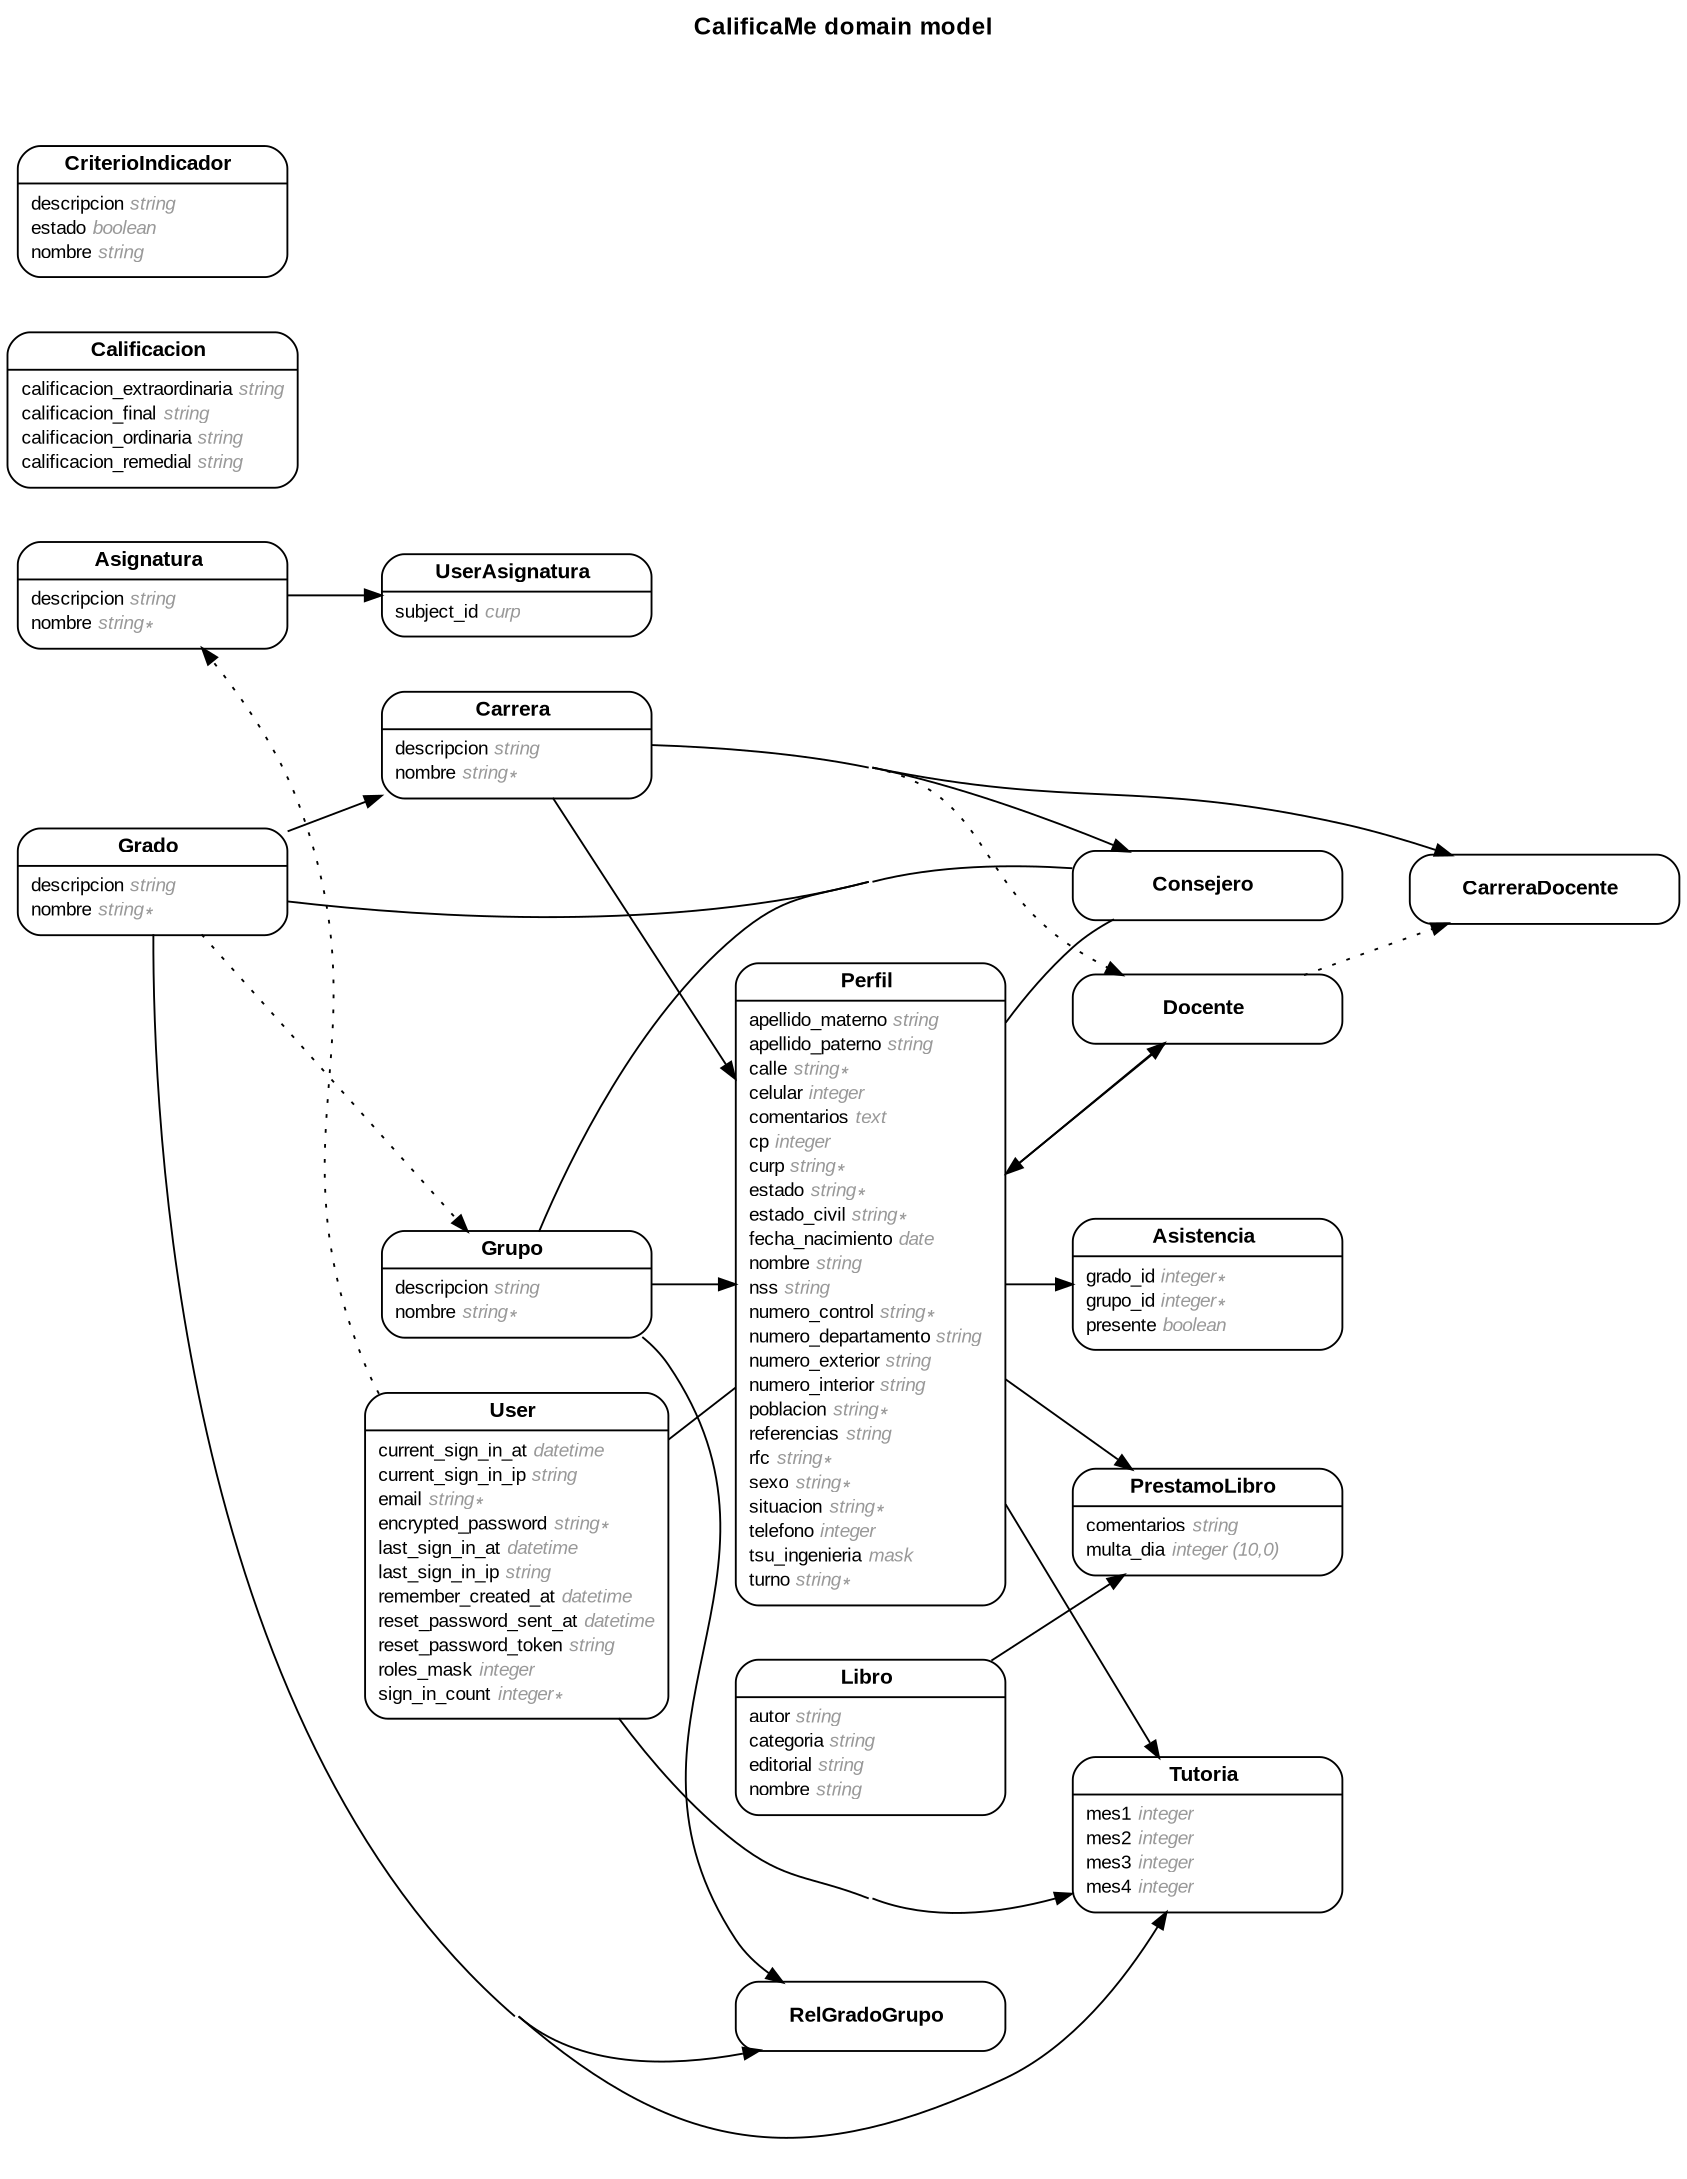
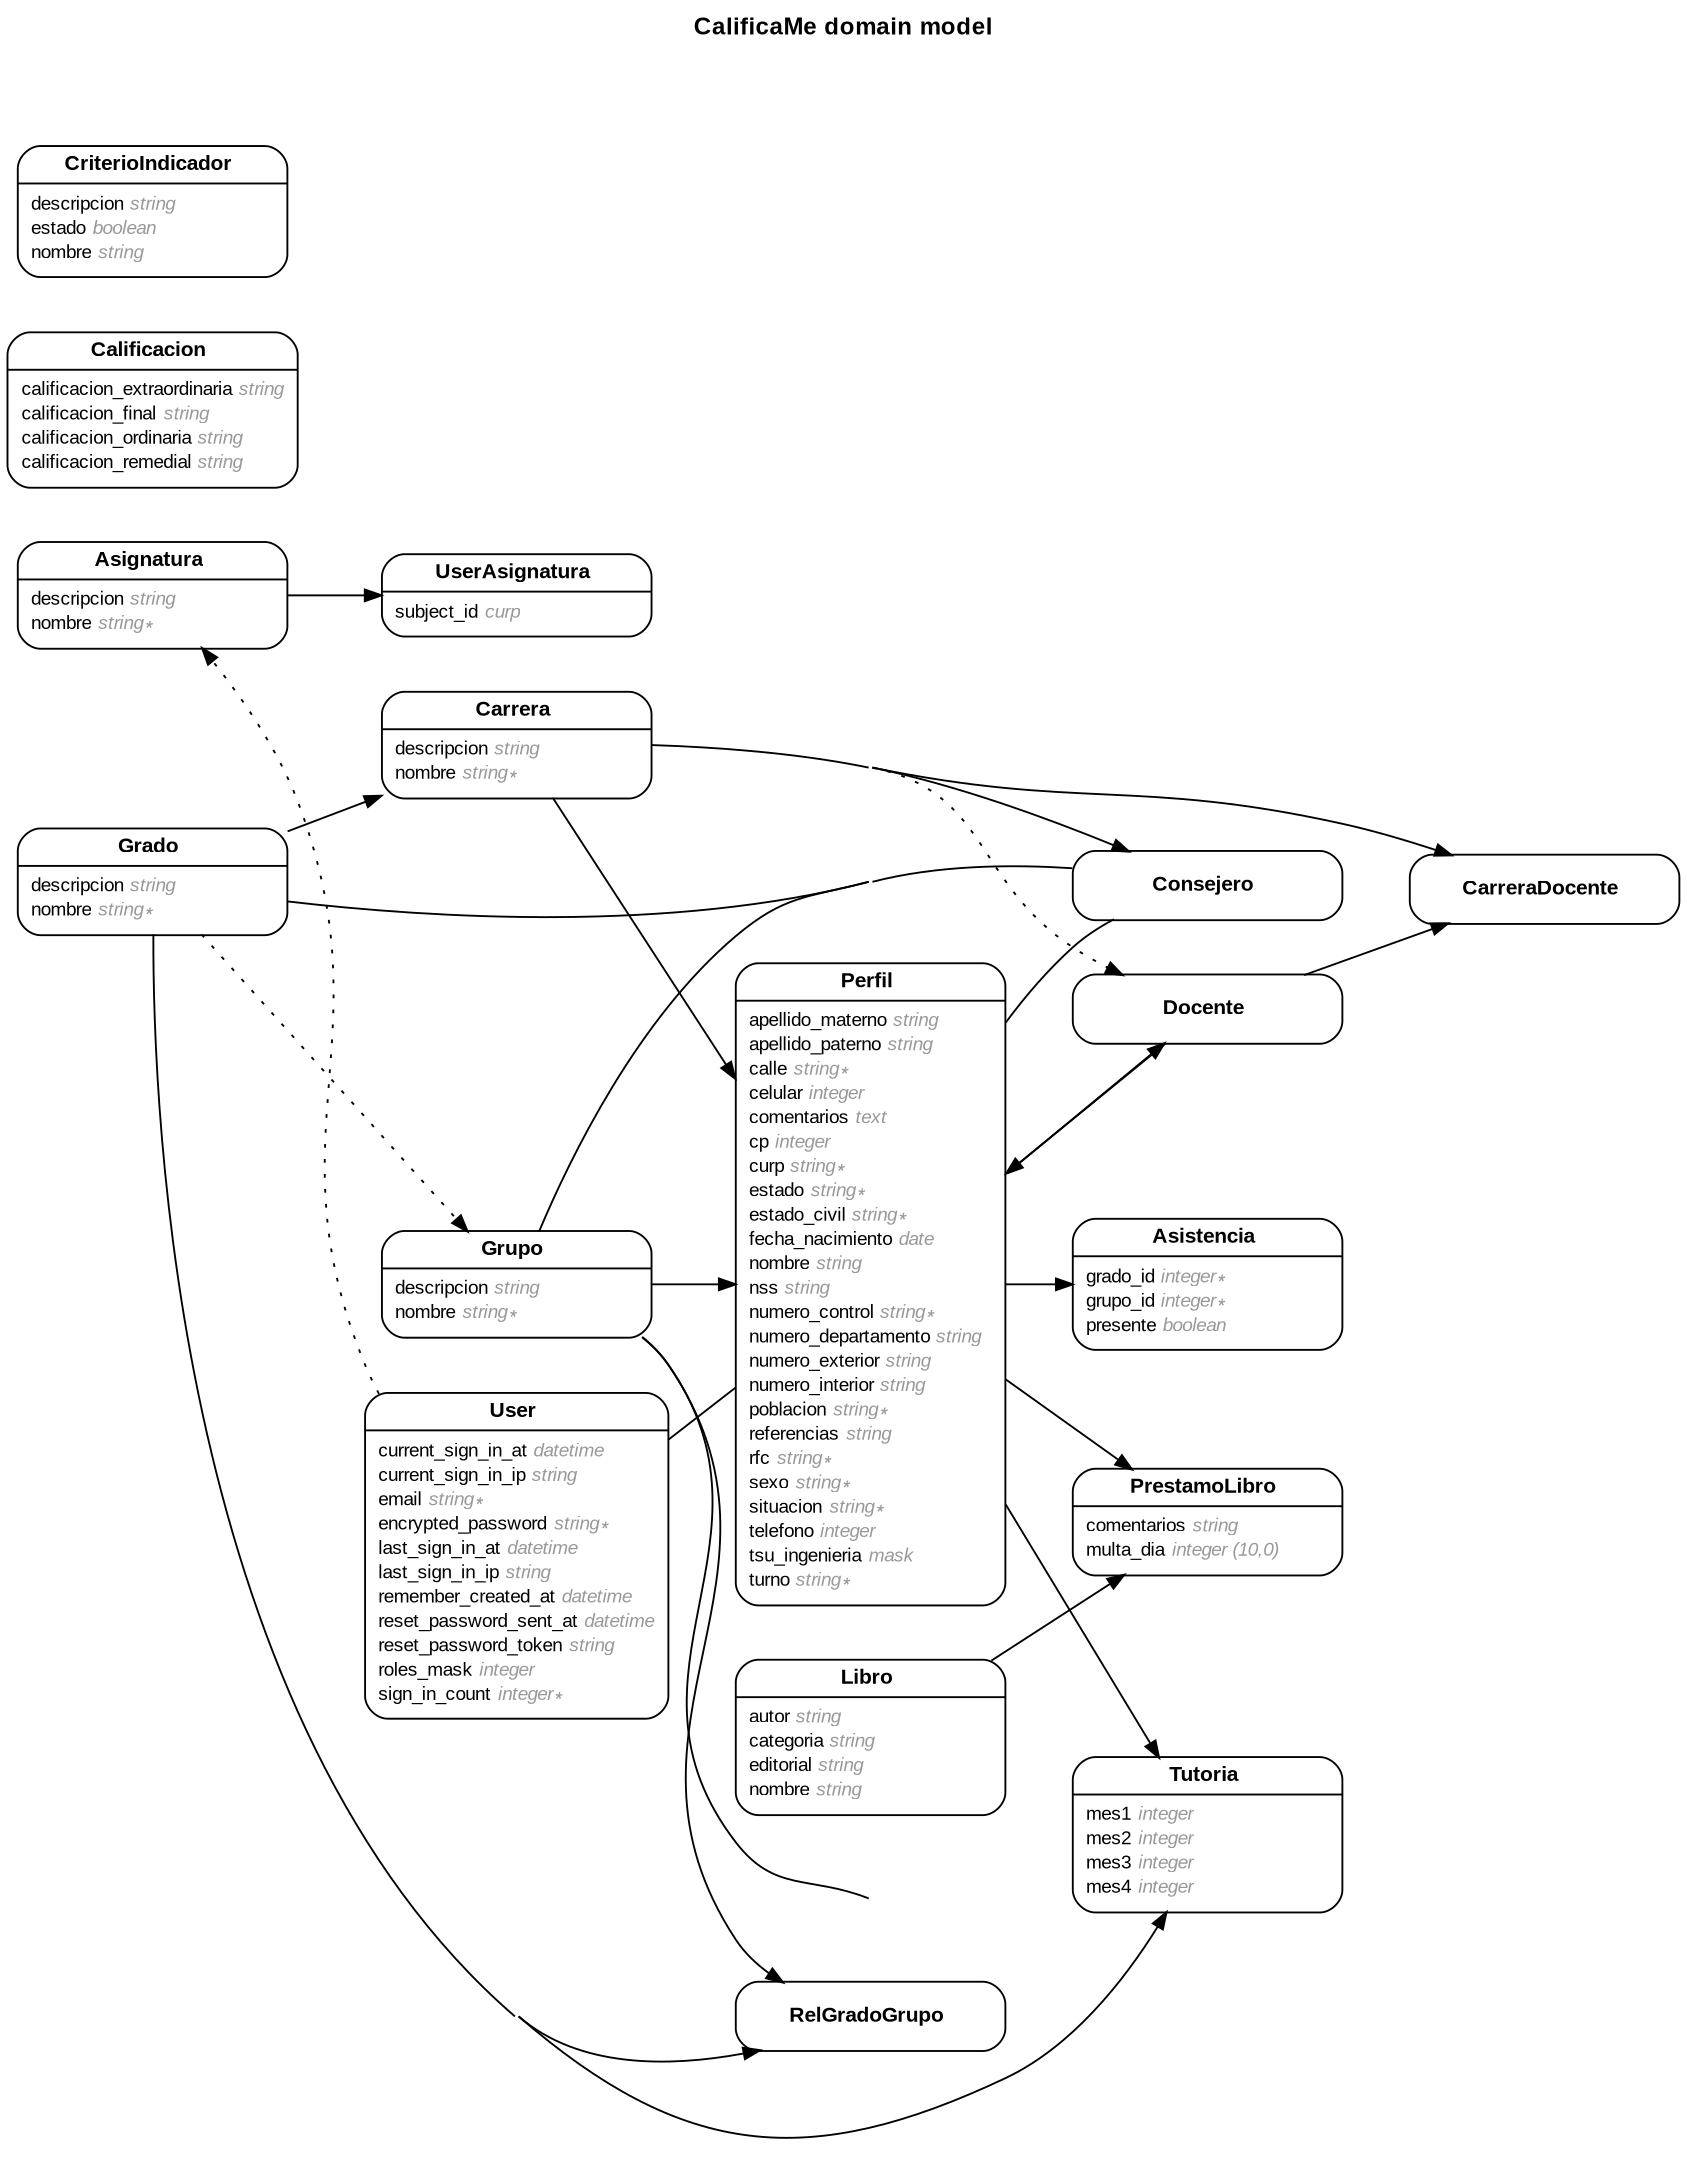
edge "CarreraDocente" -- "Docente": style dotted -> solid
edge "User" -- "Tutoria": now "Grupo" -- "Tutoria"
